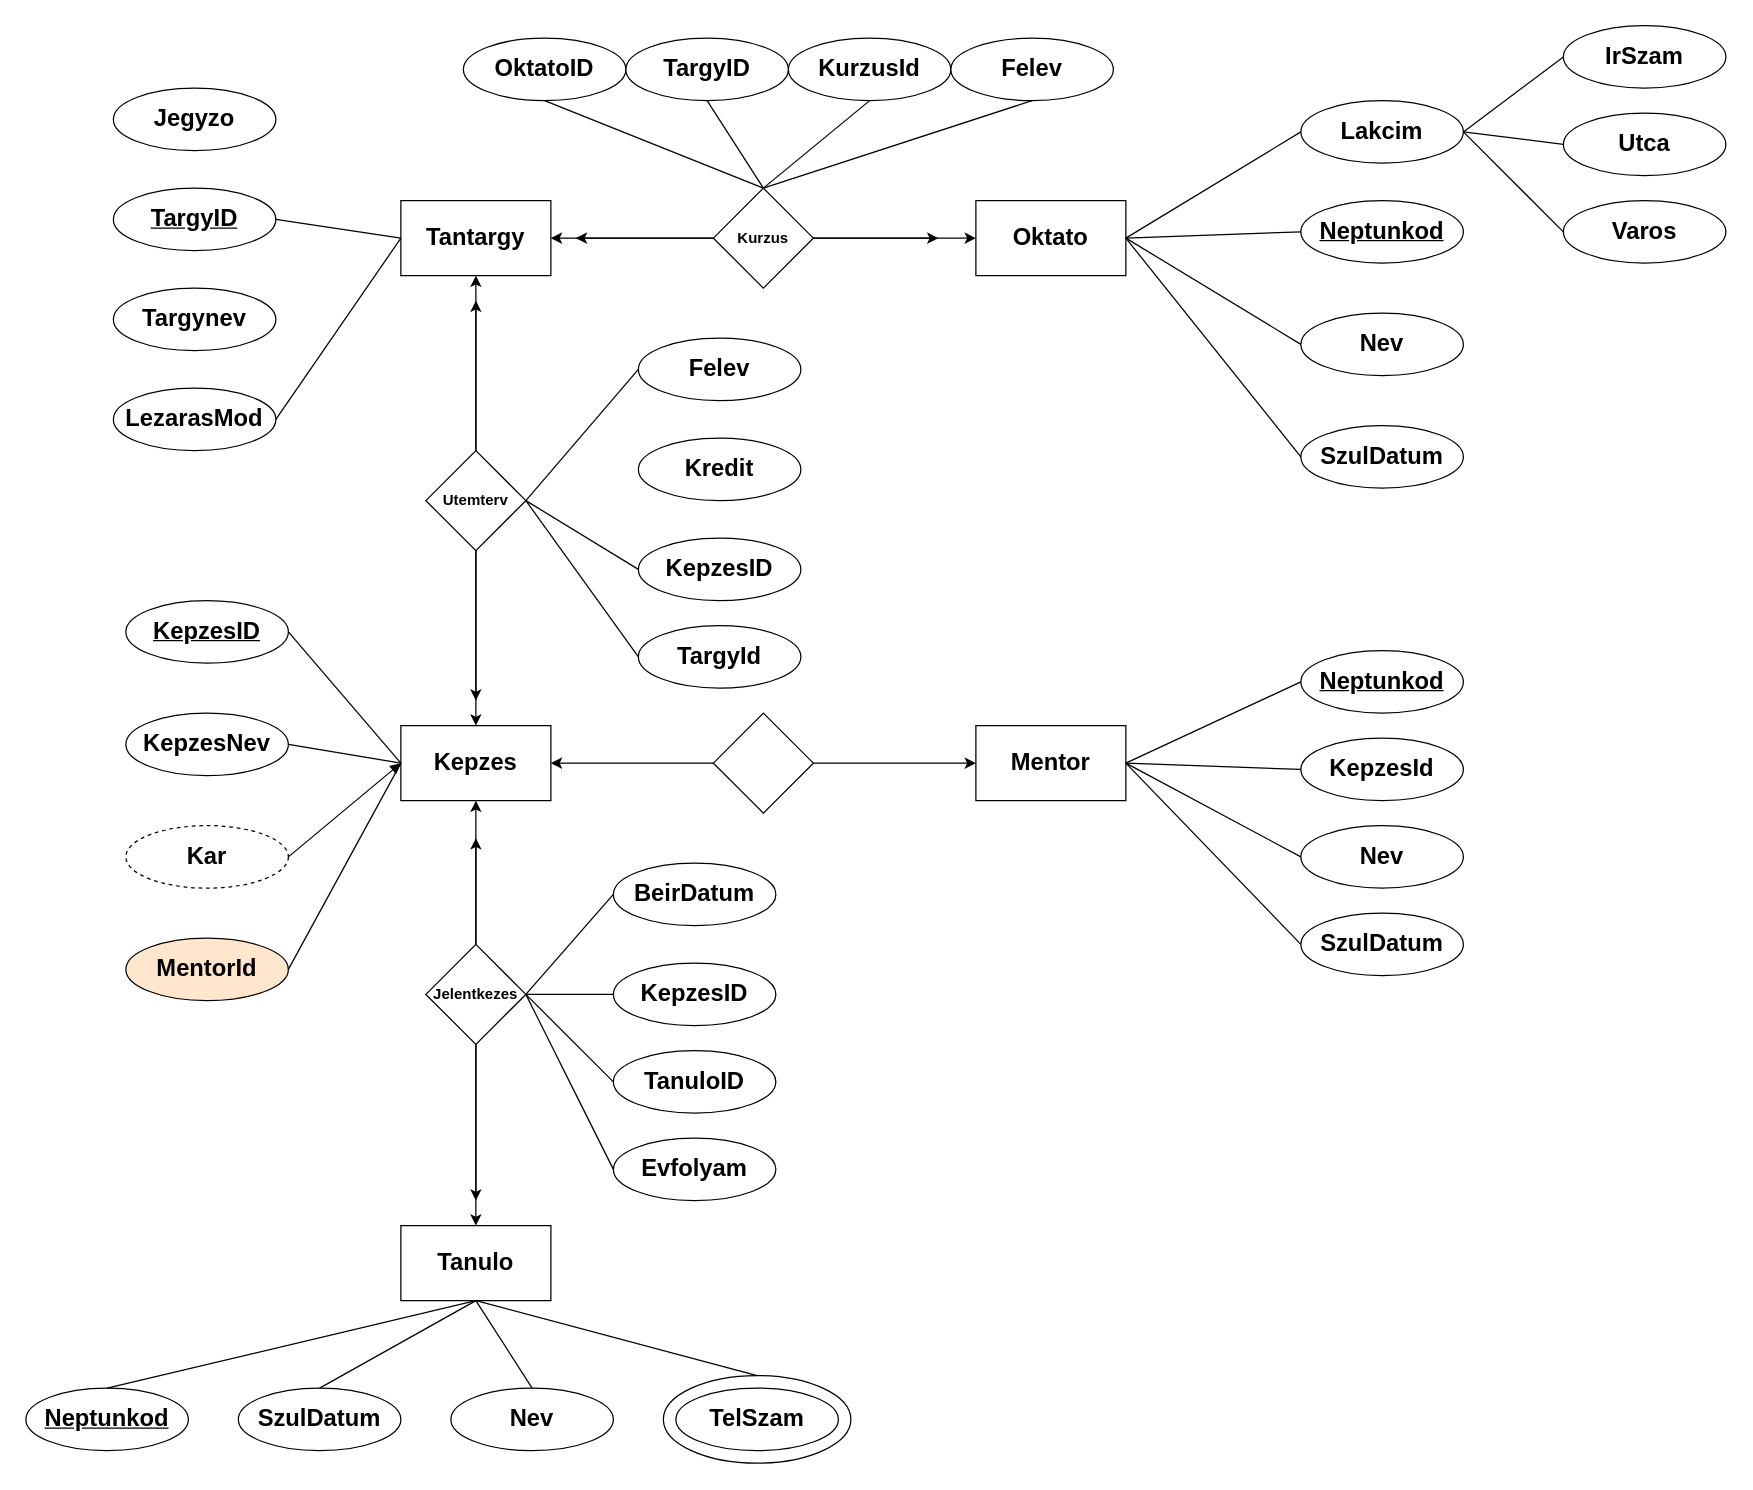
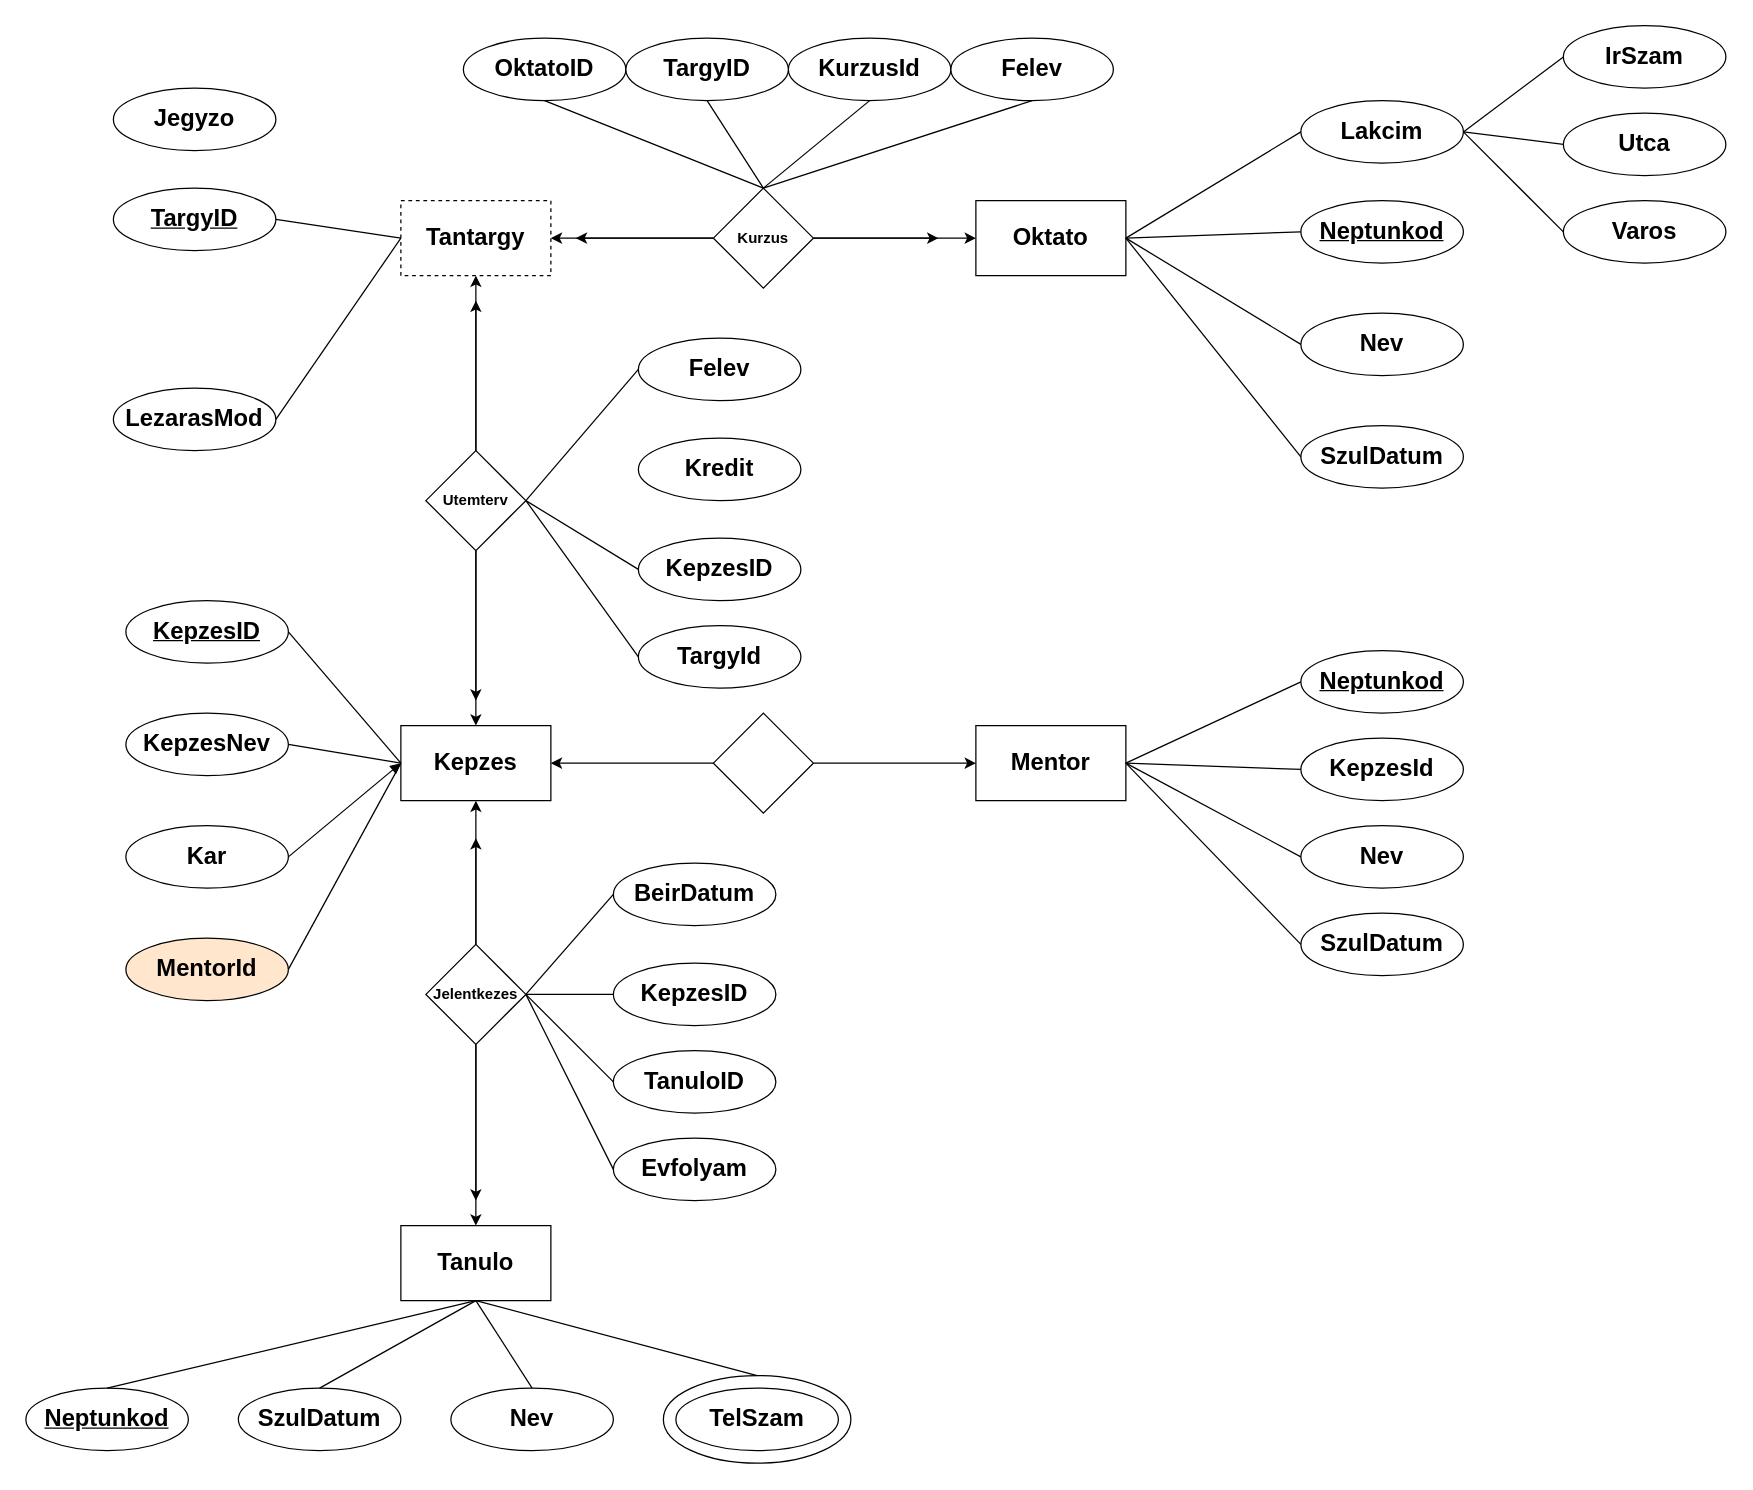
node "Tantargy": style solid -> dashed
node "Targynev": removed
node "Kar": style dashed -> solid
